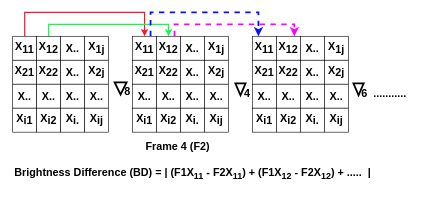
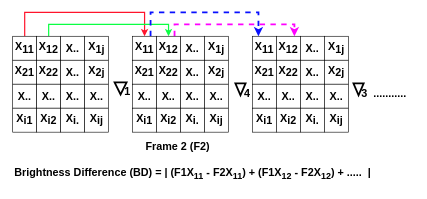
node "8": label "8" -> "1"
node "6 ...........": label "6 ..........." -> "3 ..........."
node "Frame 4 (F2)": label "Frame 4 (F2)" -> "Frame 2 (F2)"
